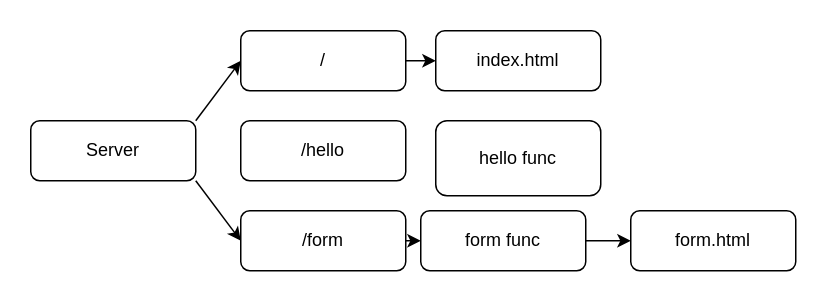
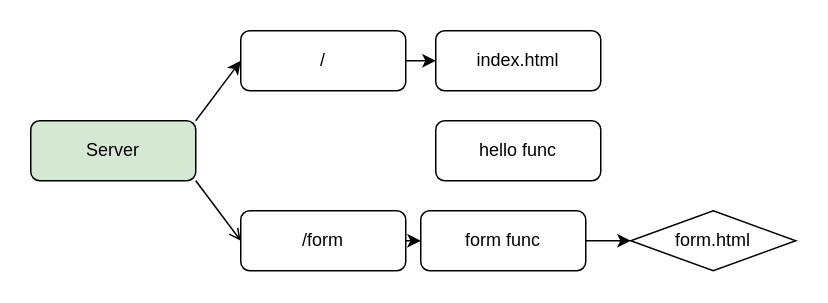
node "Server": fillcolor #ffffff -> #d5e8d4
node "/hello": removed
node "hello func": size 165x75 -> 165x60
edge "Server" -> "/form": arrowhead classic -> open
node "form.html": shape rounded rectangle -> diamond
